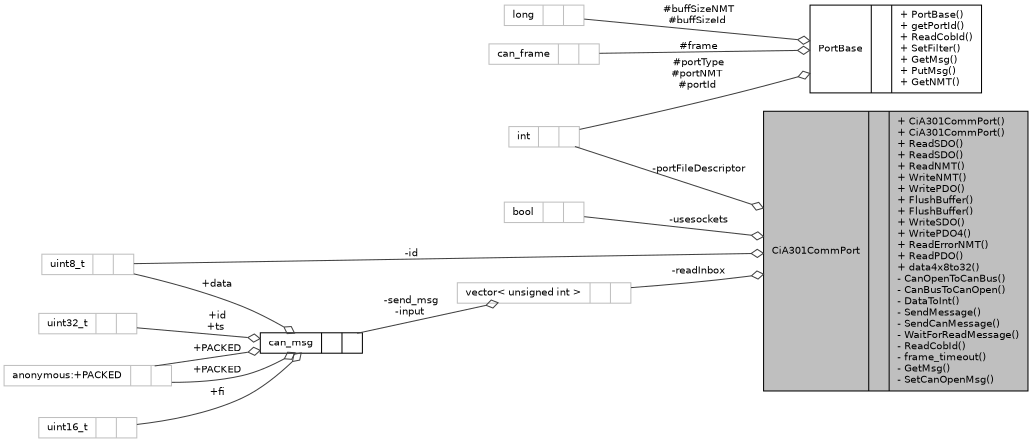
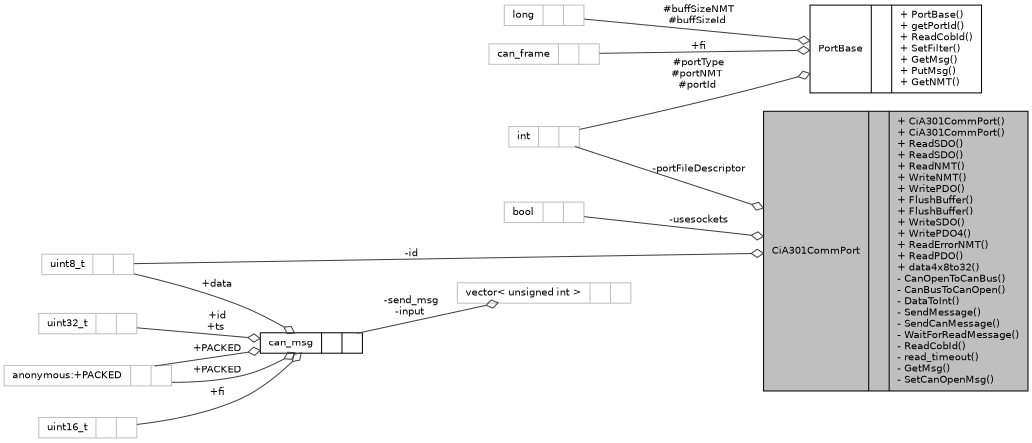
edge "can_frame" -> "PortBase": label " #frame" -> " +fi"
edge "vector< unsigned int >" -> "CiA301CommPort": removed, label "-readInbox"
node "CiA301CommPort": text "- frame_timeout()" -> "- read_timeout()"
